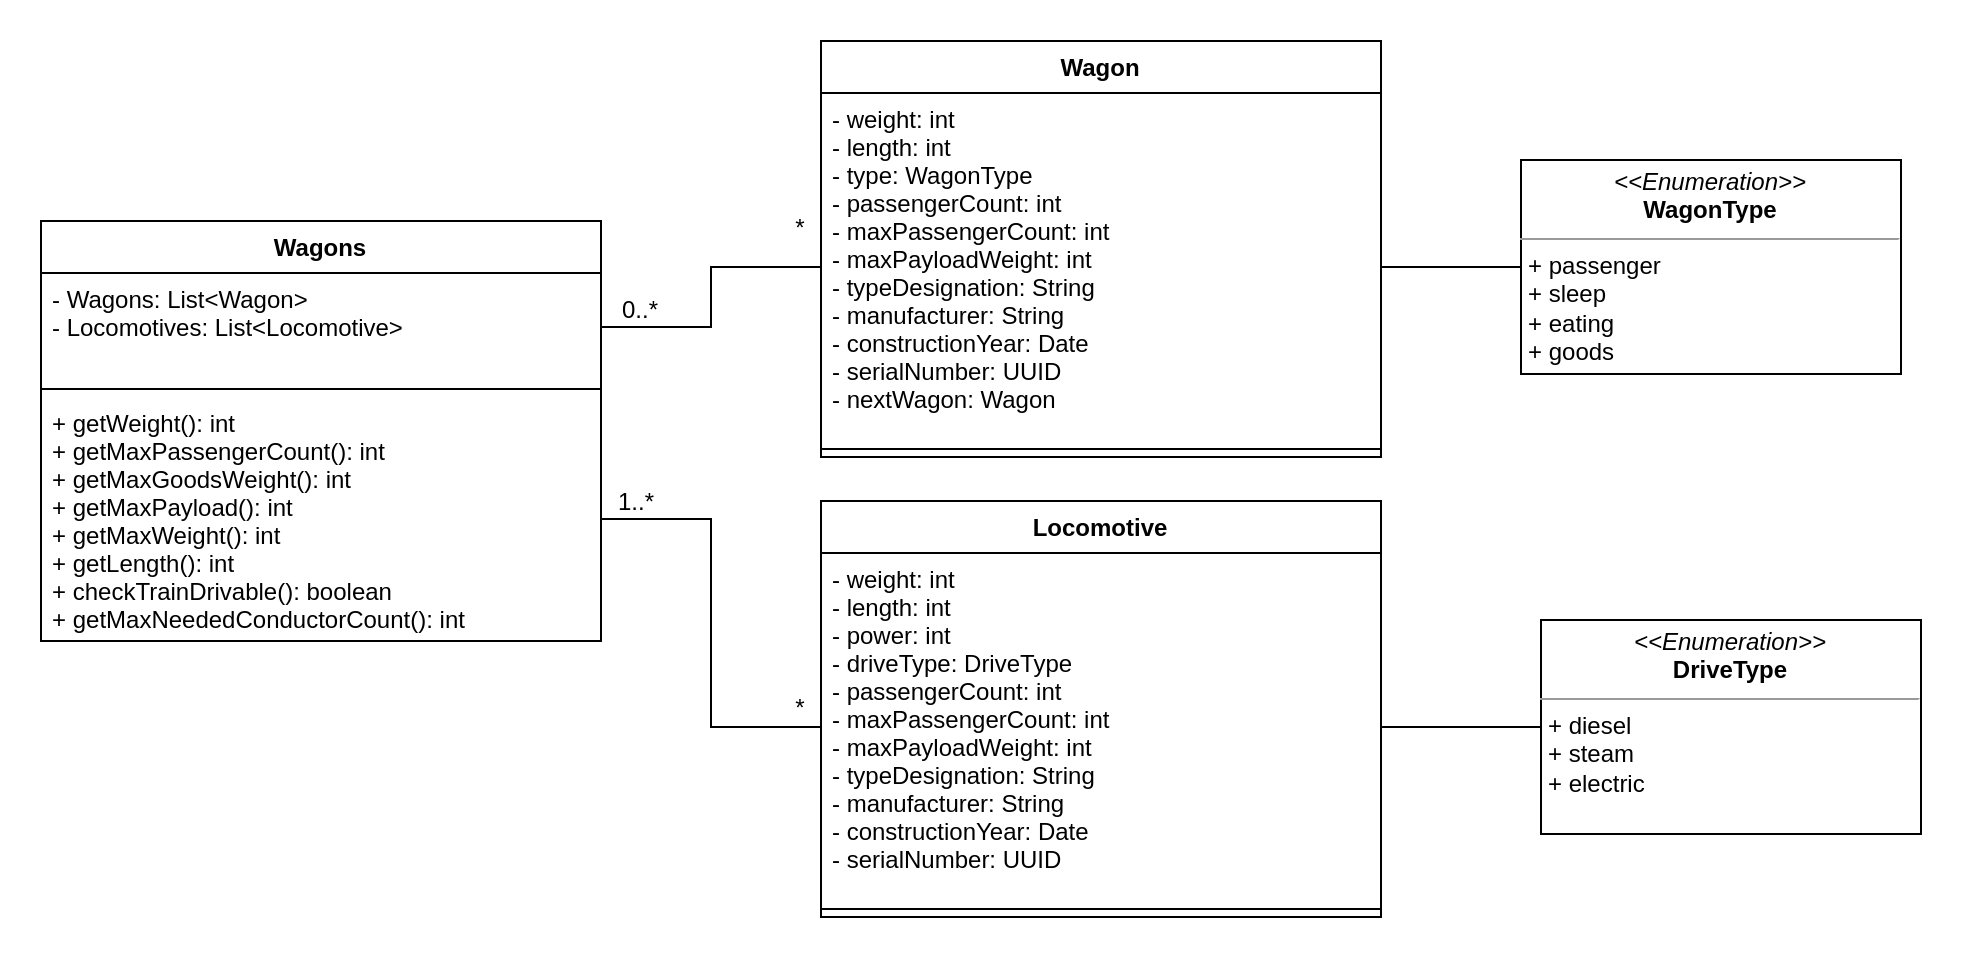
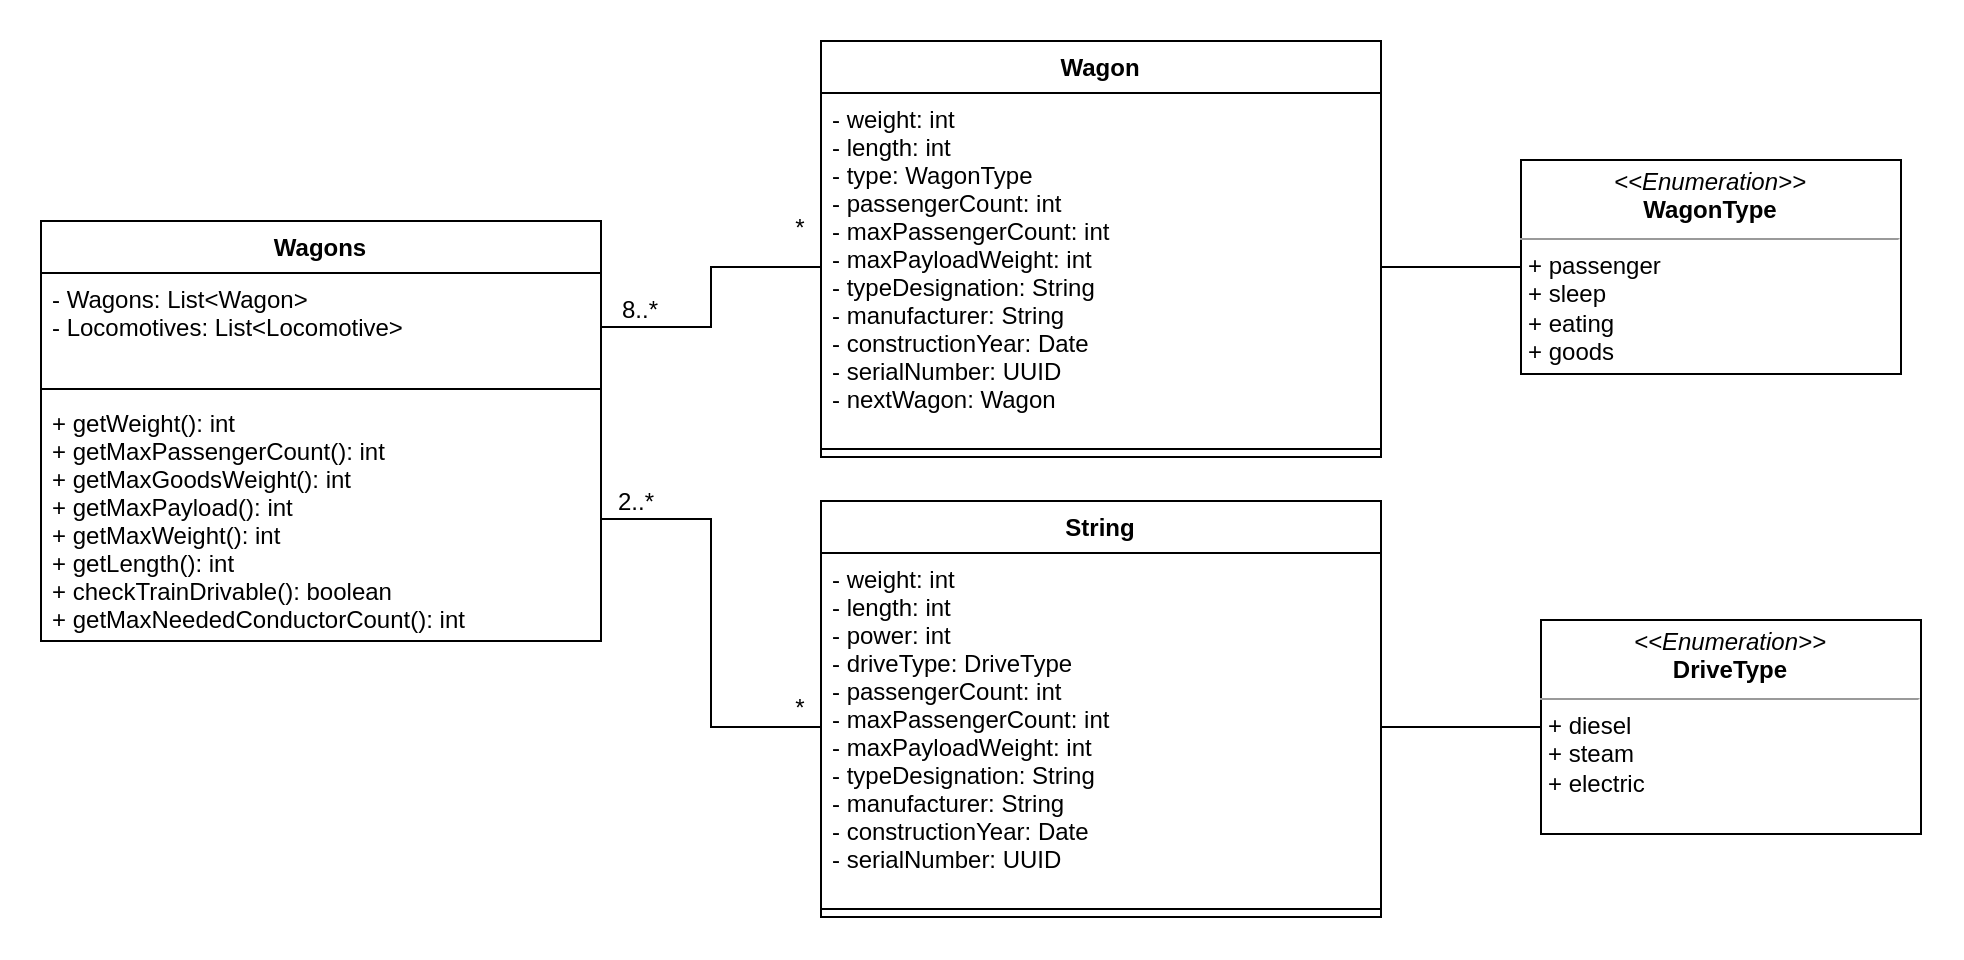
node "0..*": label "0..*" -> "8..*"
node "1..*": label "1..*" -> "2..*"
node "Locomotive": label "Locomotive" -> "String"
